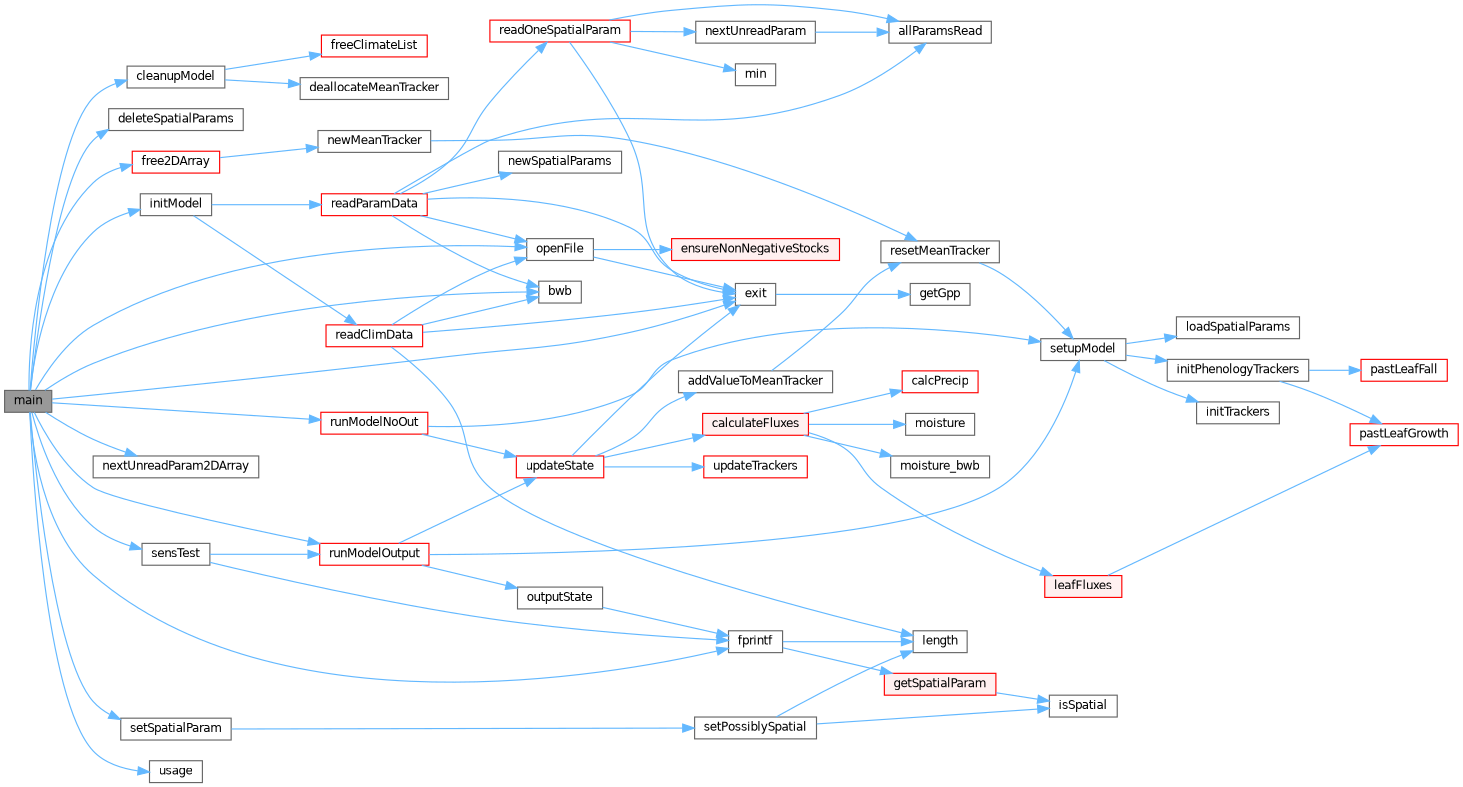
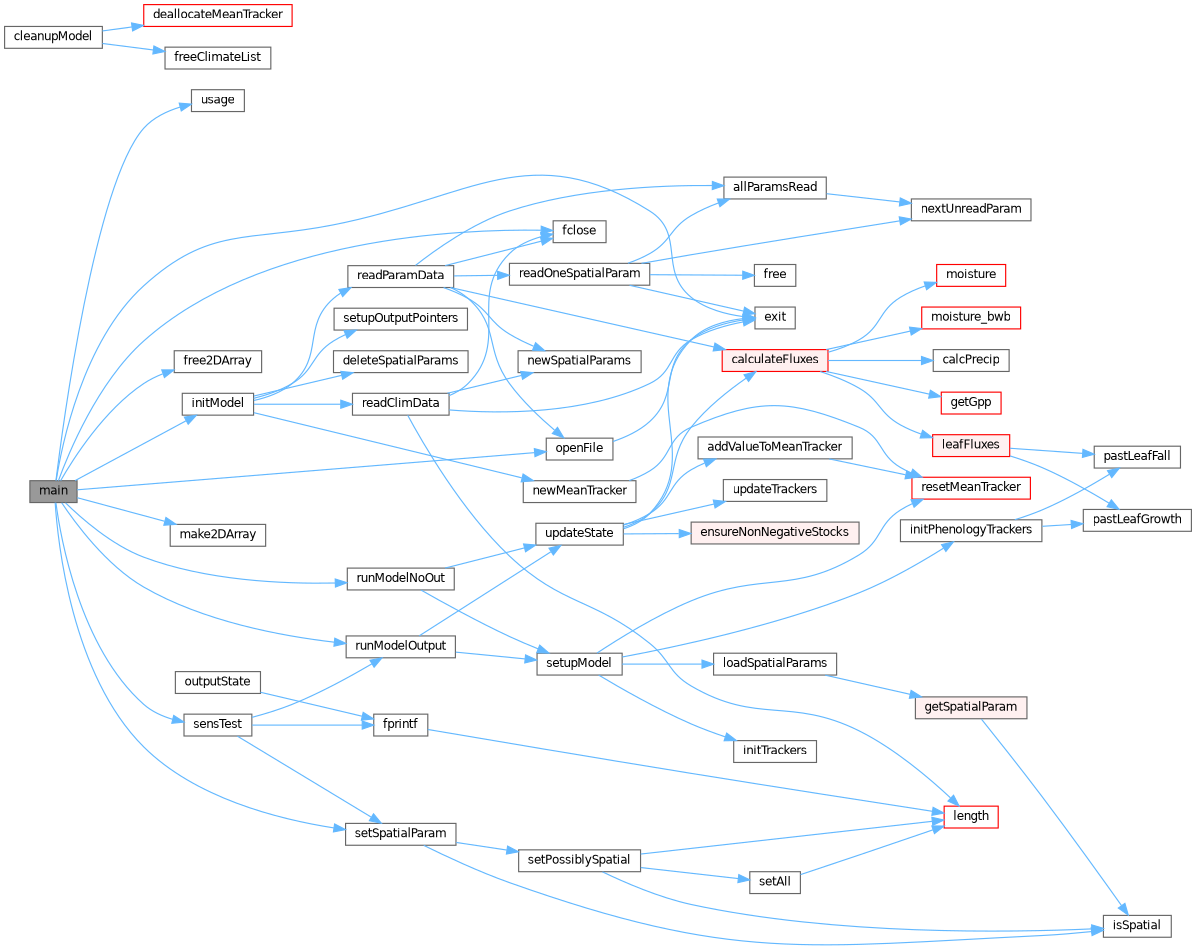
node "readOneSpatialParam": color red -> grey40
edge "nextUnreadParam" -> "allParamsRead": reversed
node "freeClimateList": color red -> grey40
node "min": label "min" -> "free"
node "deallocateMeanTracker": color grey40 -> red
edge "free2DArray" -> "newMeanTracker": now "initModel" -> "newMeanTracker"
node "free2DArray": color red -> grey40
node "readParamData": color red -> grey40
edge "readParamData" -> "exit": now "readParamData" -> "calculateFluxes"
edge "main" -> "deleteSpatialParams": now "initModel" -> "deleteSpatialParams"
edge "main" -> "cleanupModel": removed
edge "openFile" -> "ensureNonNegativeStocks": now "updateState" -> "ensureNonNegativeStocks"
node "ensureNonNegativeStocks": color red -> grey40
node "resetMeanTracker": color grey40 -> red
edge "readClimData" -> "openFile": now "readClimData" -> "newSpatialParams"
node "bwb": label "bwb" -> "fclose"
edge "resetMeanTracker" -> "setupModel": reversed
edge "exit" -> "getGpp": now "calculateFluxes" -> "getGpp"
node "getGpp": color grey40 -> red
node "setupOutputPointers": added
node "readClimData": color red -> grey40
node "pastLeafFall": color red -> grey40
node "calcPrecip": color red -> grey40
node "runModelNoOut": color red -> grey40
node "moisture": color grey40 -> red
node "pastLeafGrowth": color red -> grey40
edge "leafFluxes" -> "pastLeafFall": added
node "nextUnreadParam2DArray": label "nextUnreadParam2DArray" -> "make2DArray"
node "updateState": color red -> grey40
node "updateTrackers": color red -> grey40
node "moisture_bwb": color grey40 -> red
node "runModelOutput": color red -> grey40
edge "runModelOutput" -> "outputState": removed
node "length": color grey40 -> red
edge "fprintf" -> "getSpatialParam": now "loadSpatialParams" -> "getSpatialParam"
edge "main" -> "fprintf": removed
node "getSpatialParam": color red -> grey40
edge "sensTest" -> "setSpatialParam": added
node "setAll": added
edge "setSpatialParam" -> "isSpatial": added
